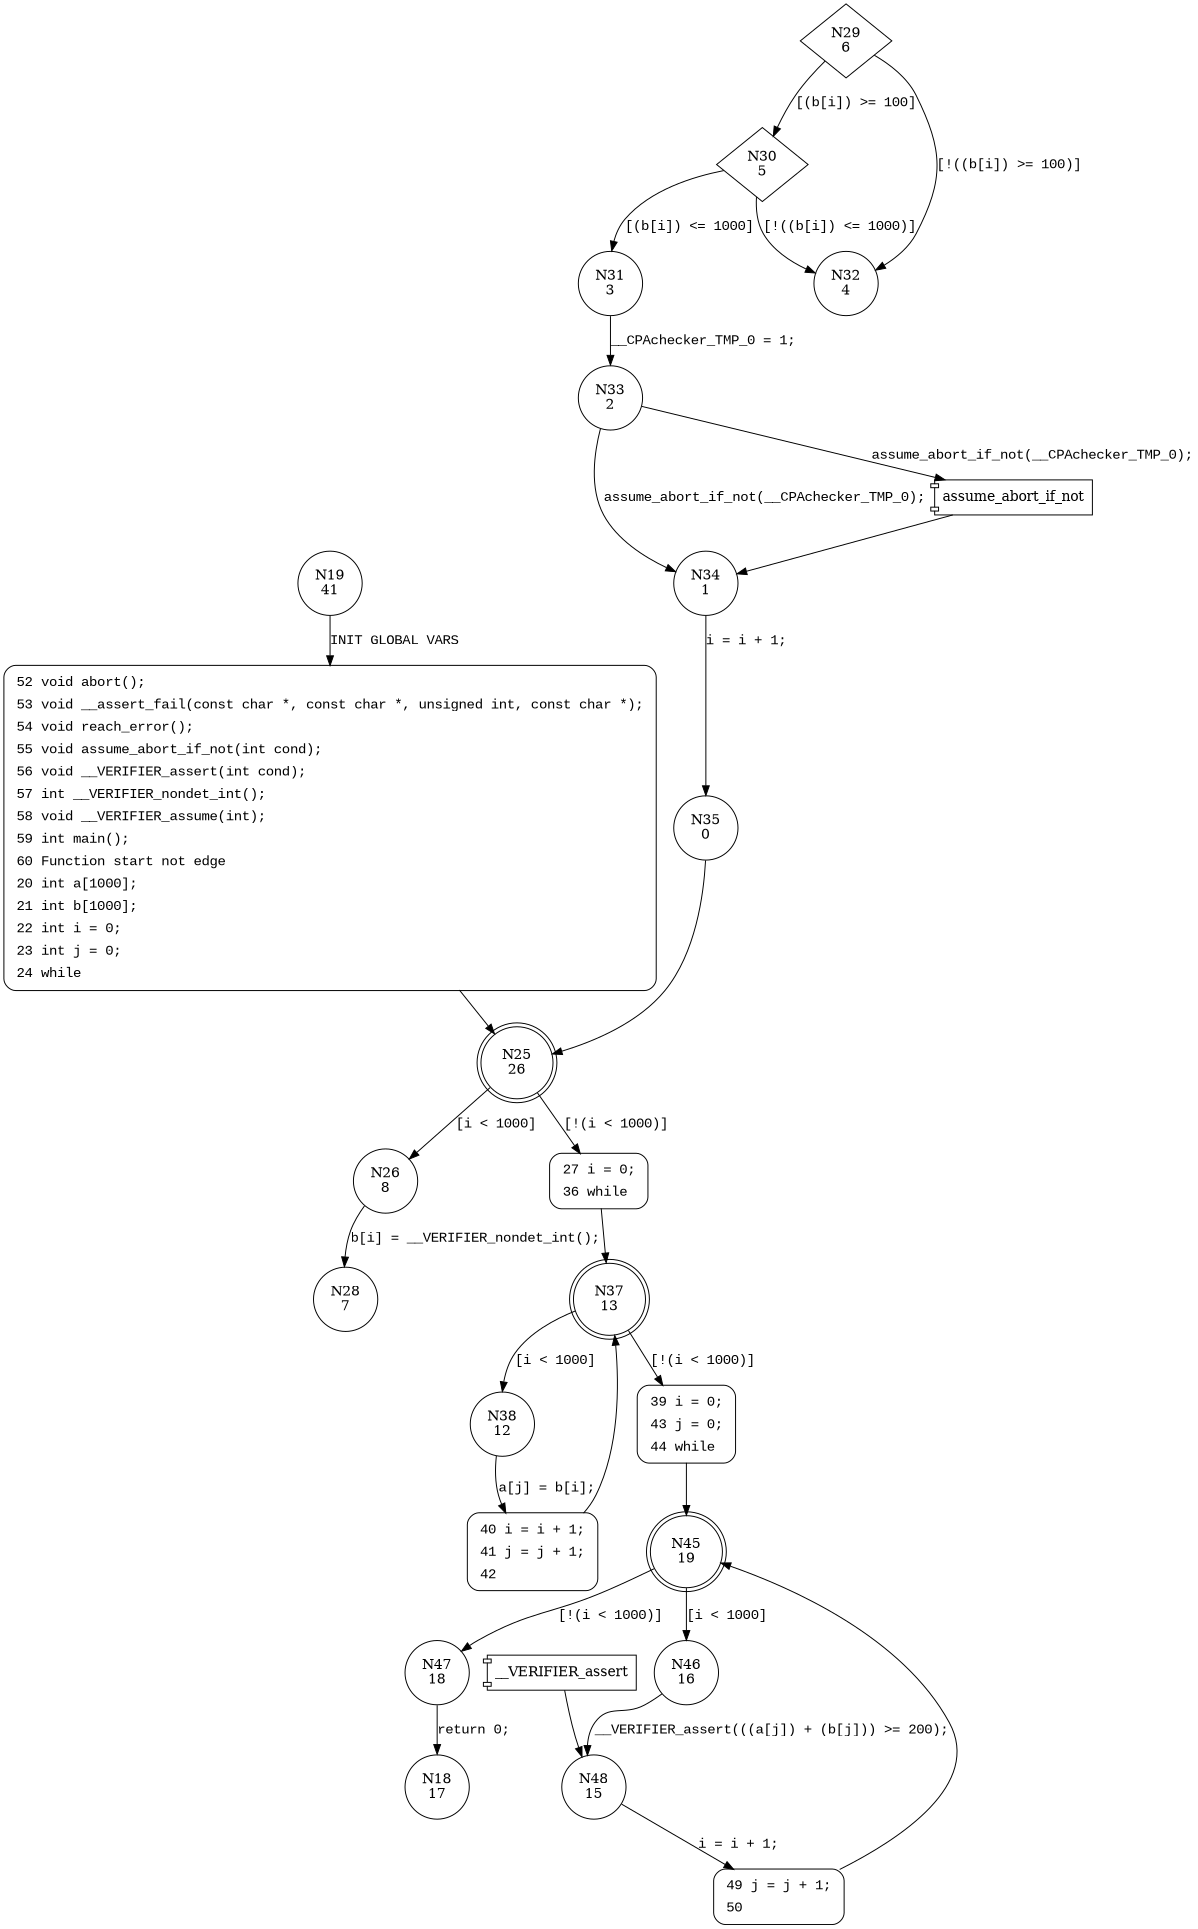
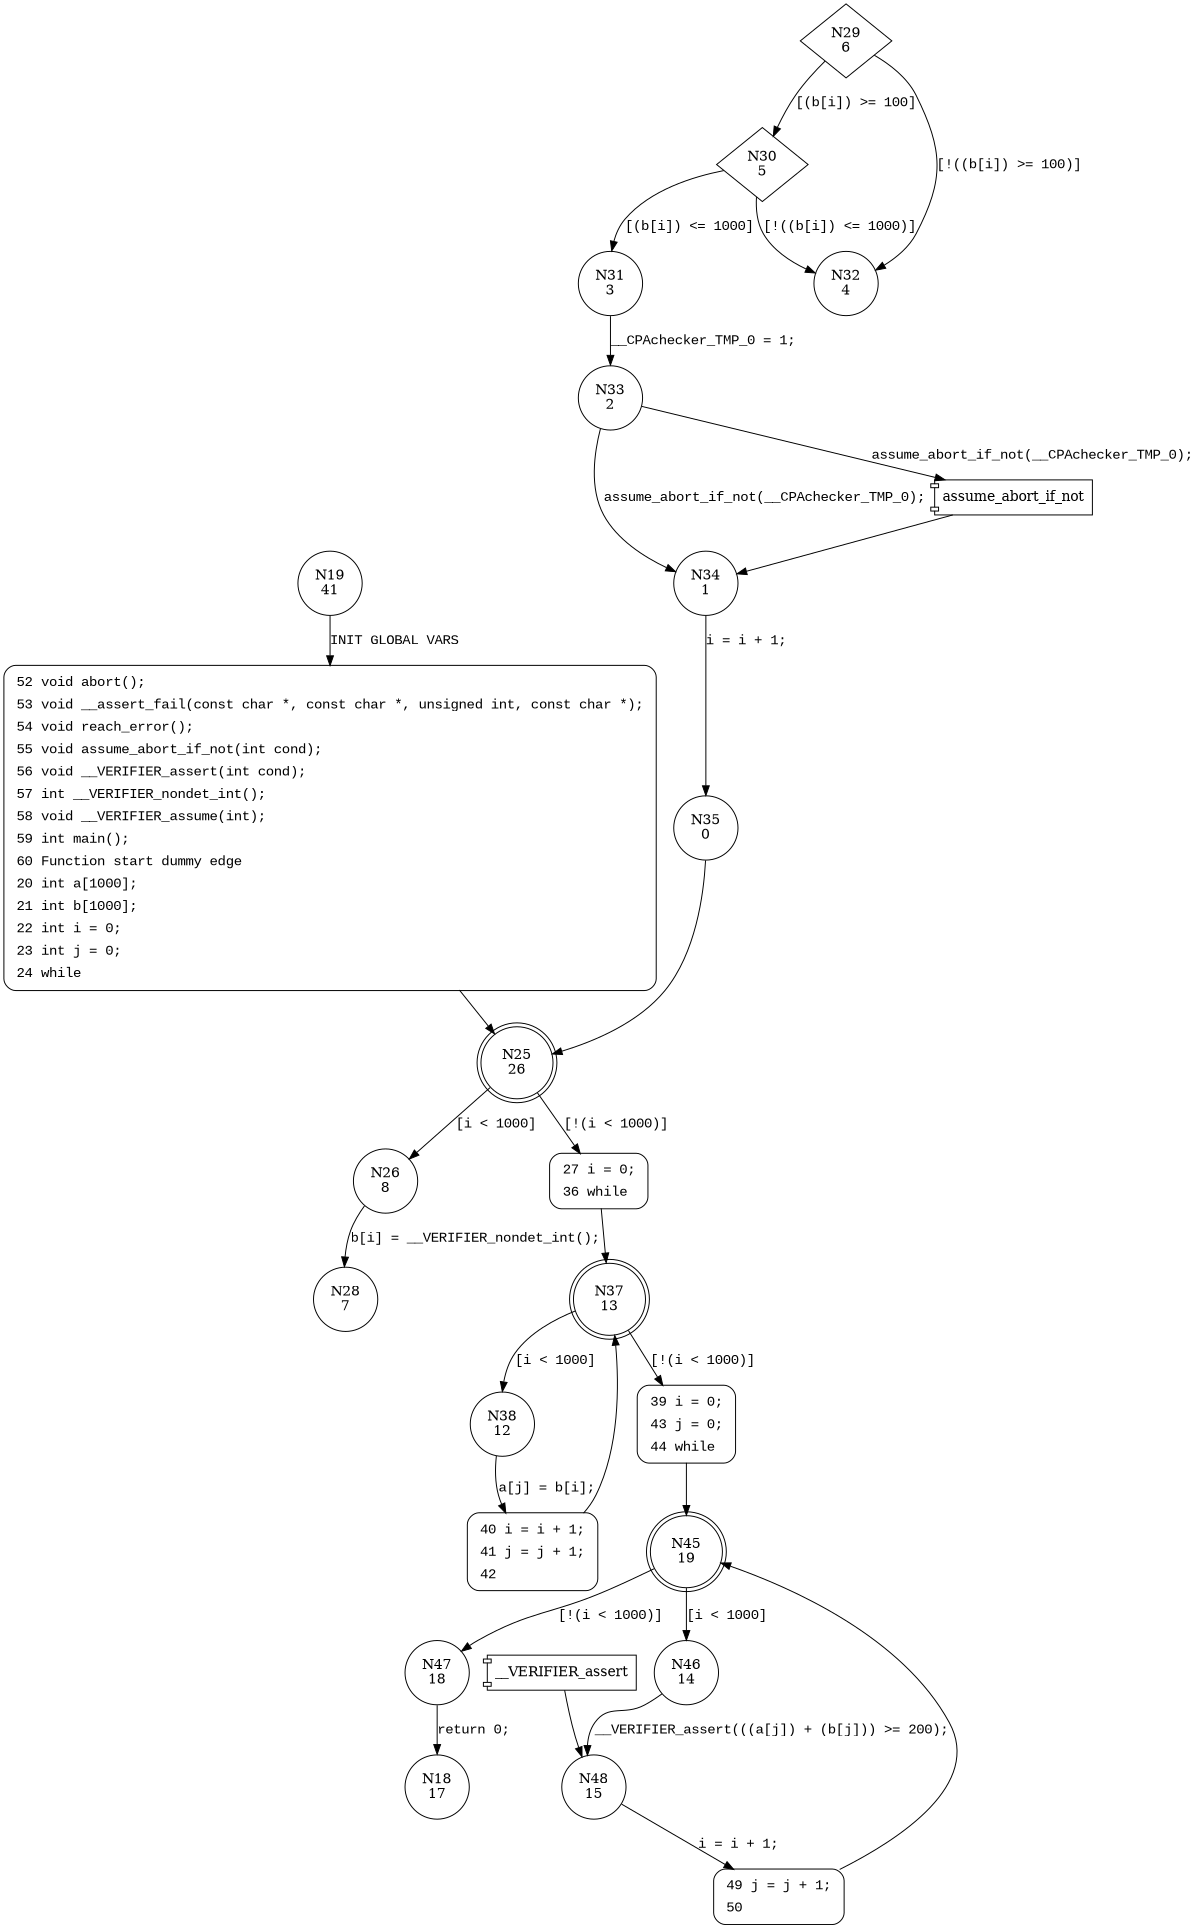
node "52": text "Function start not edge" -> "Function start dummy edge"
node "N46 16": label "N46 16" -> "N46 14"
